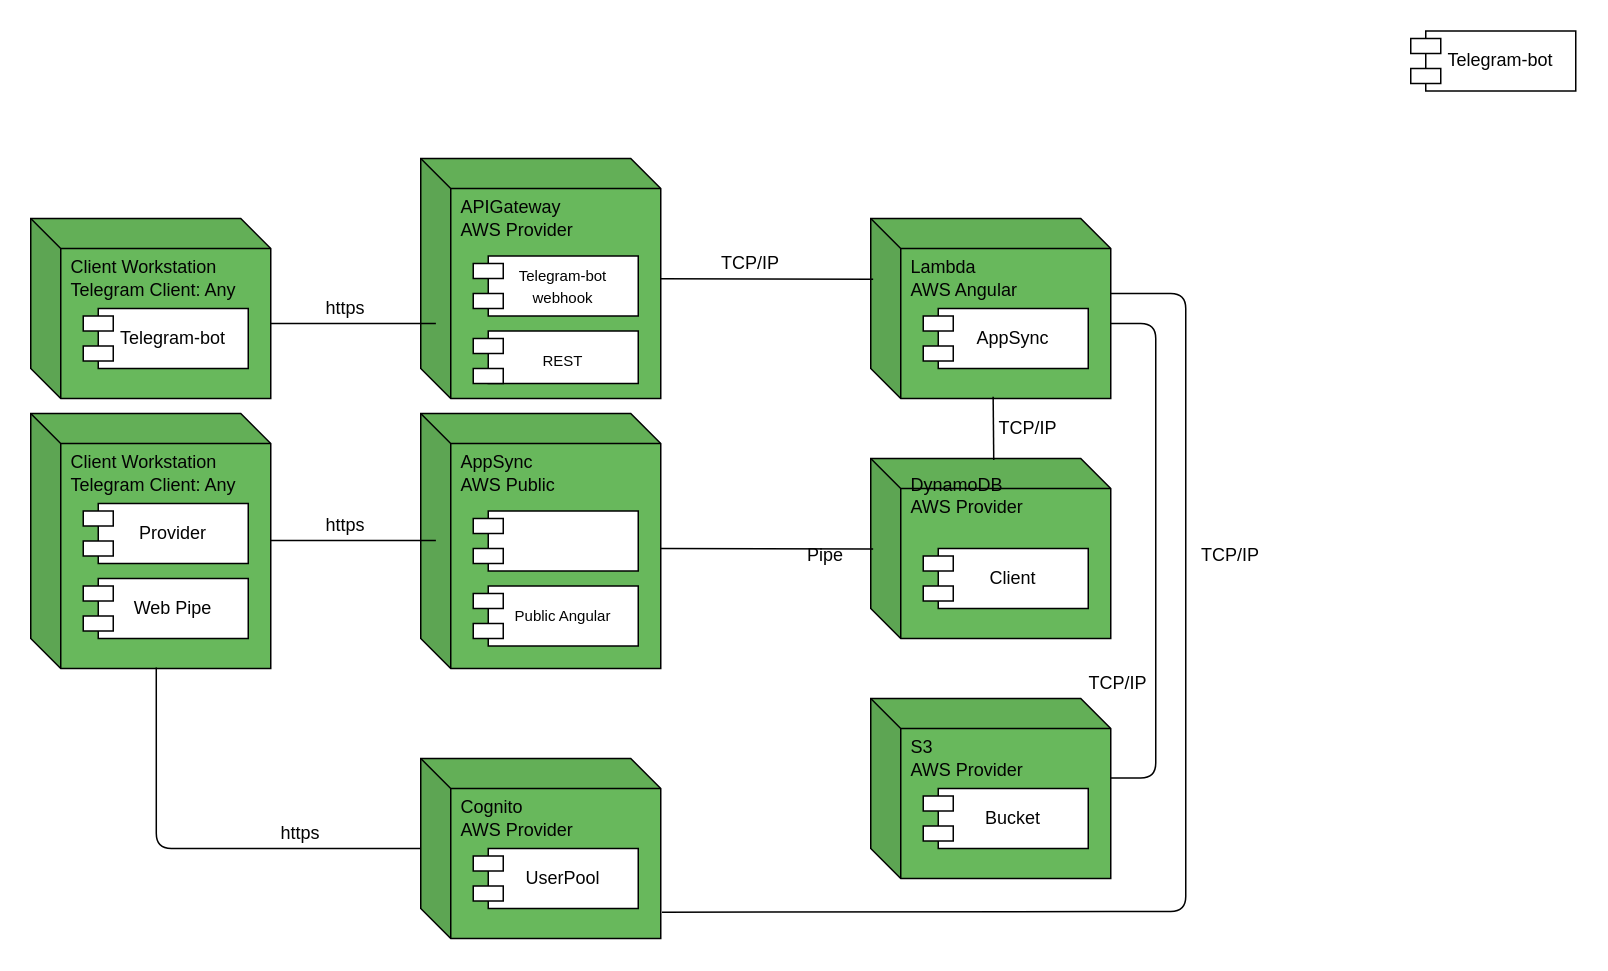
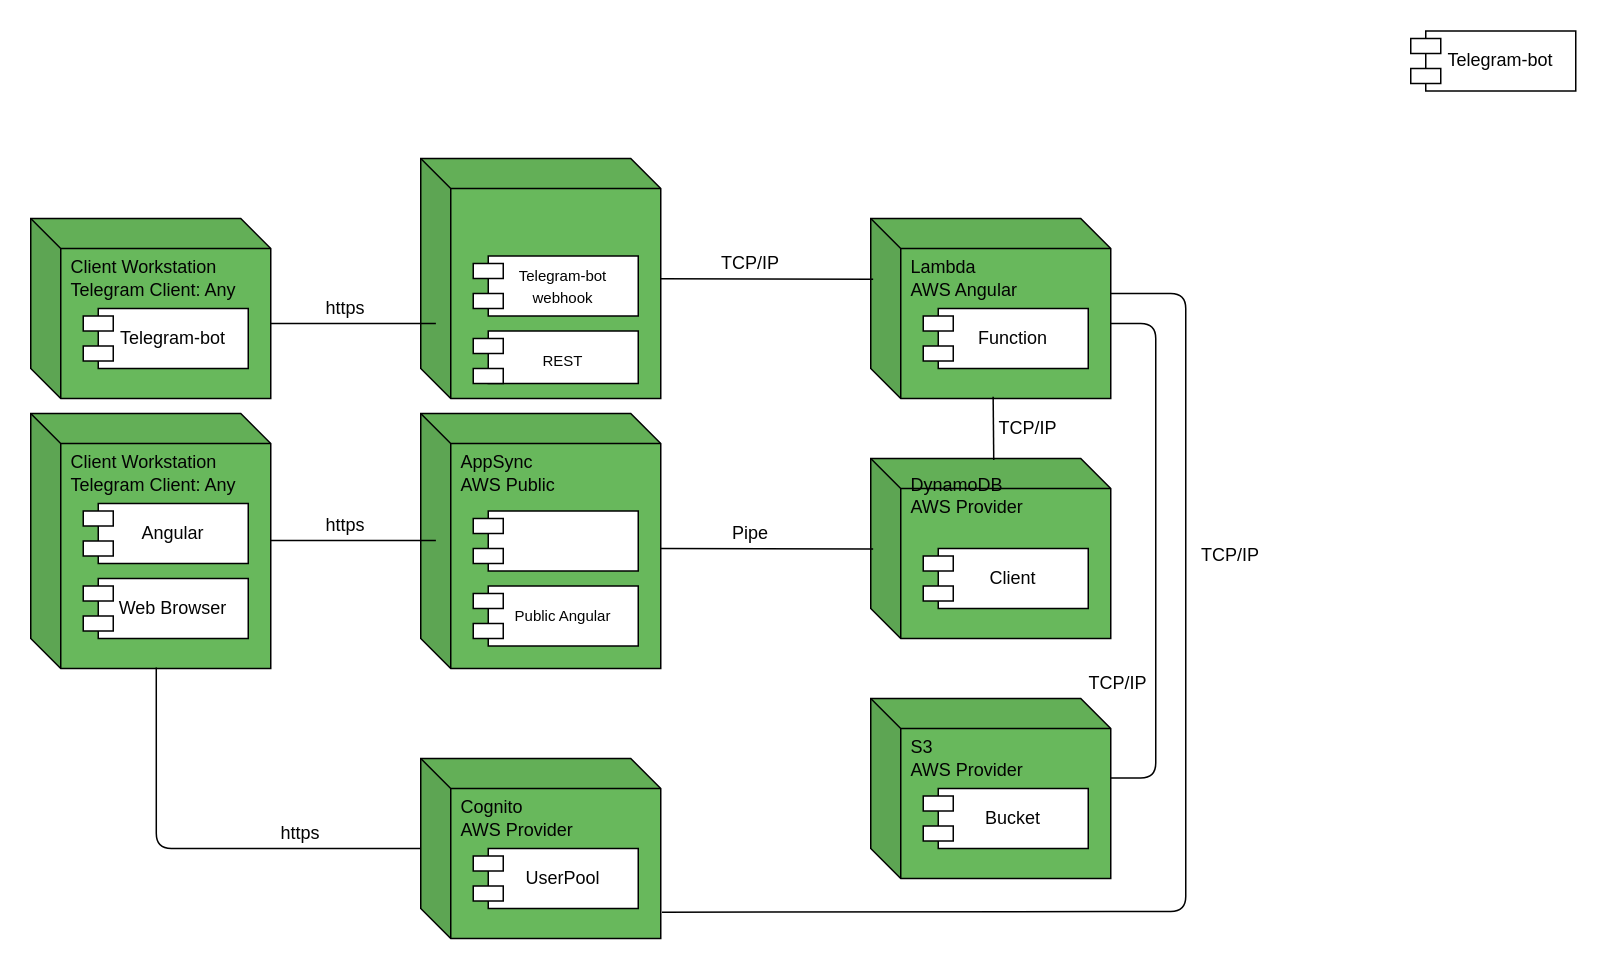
node "APIGateway AWS Provider": removed
node "AppSync": label "AppSync" -> "Function"
node "Provider": label "Provider" -> "Angular"
node "Pipe": moved (826, 556) -> (751, 533)
node "Web Pipe": label "Web Pipe" -> "Web Browser"
